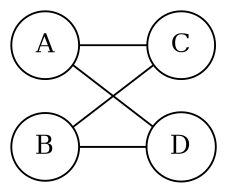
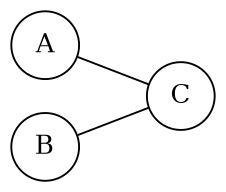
node "D": removed
